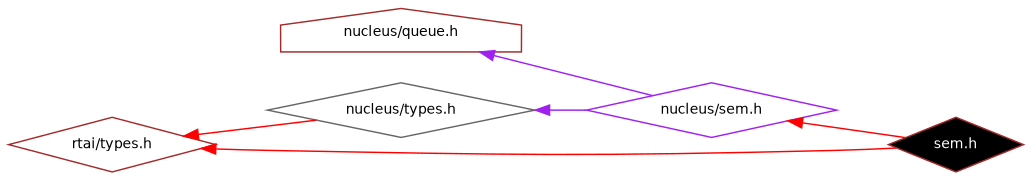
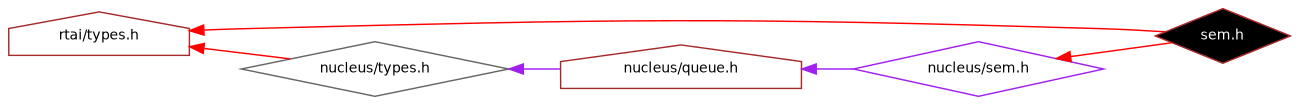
edge "nucleus/sem.h" -> "nucleus/types.h": now "nucleus/queue.h" -> "nucleus/types.h"
node "rtai/types.h": shape diamond -> house
